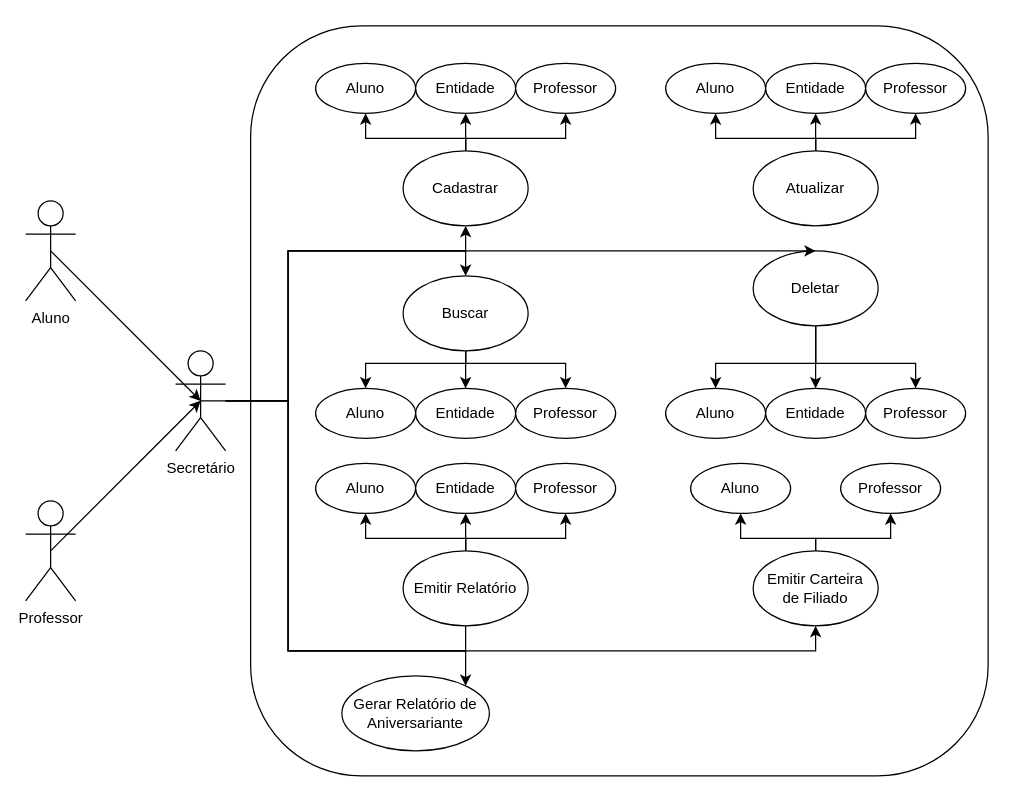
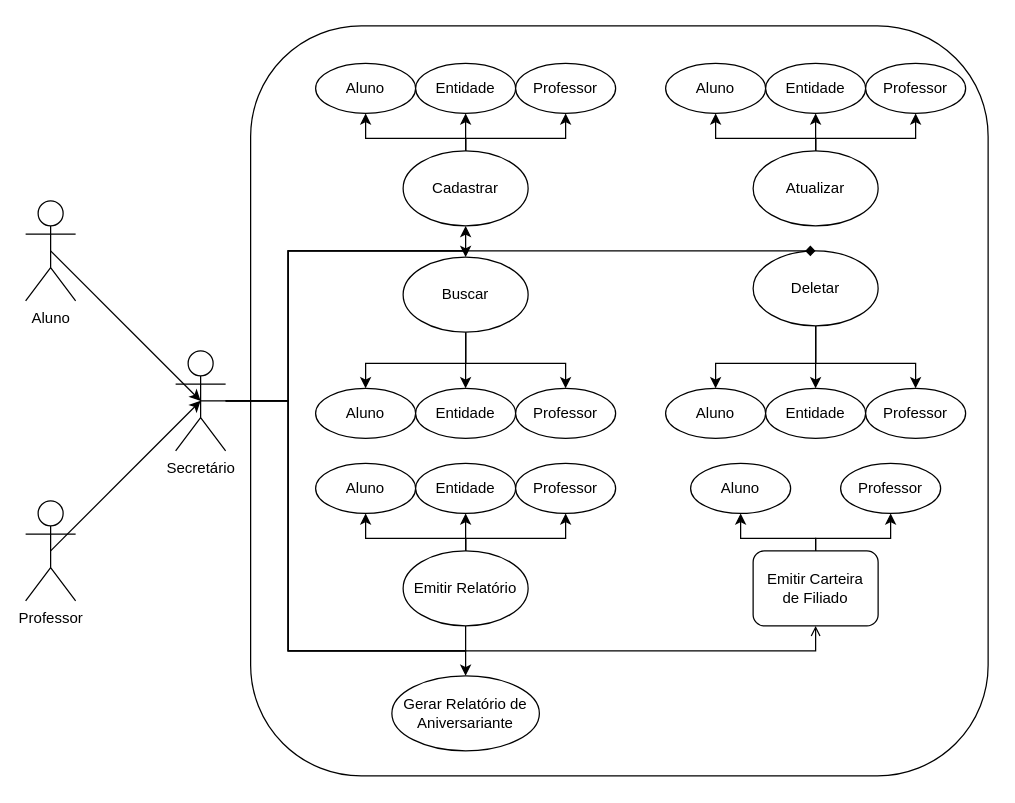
edge "Emitir Relatório" -> "Deletar": arrowhead classic -> diamond
node "Buscar": moved (466, 313) -> (466, 294)
node "Emitir Carteira de Filiado": shape ellipse -> rounded rectangle
edge "Secretário" -> "Emitir Carteira de Filiado": arrowhead classic -> open
node "Gerar Relatório de Aniversariante": moved (416, 713) -> (466, 713)
